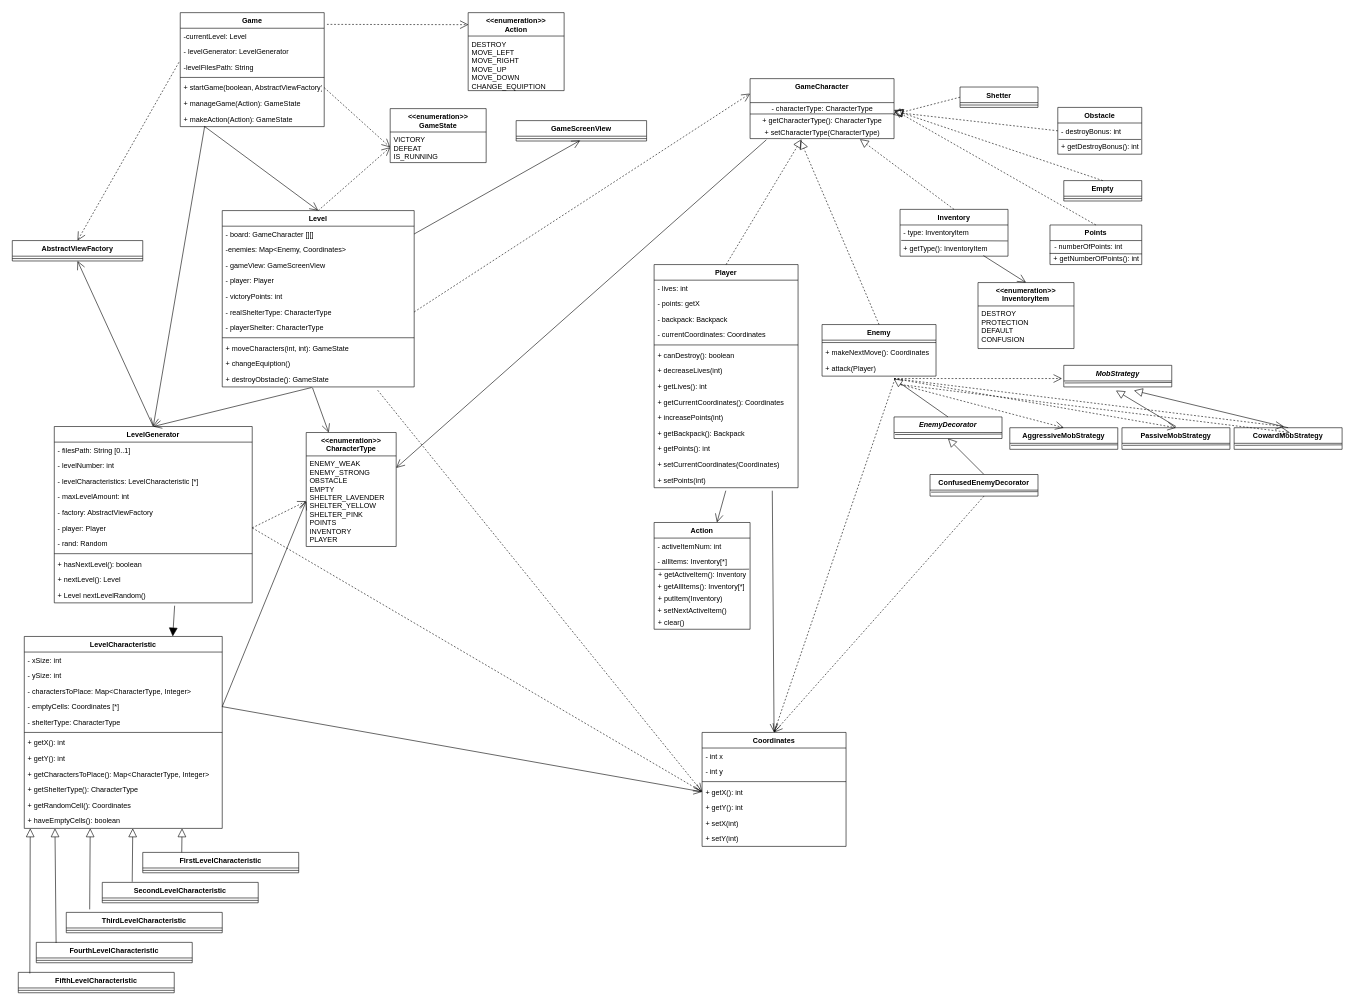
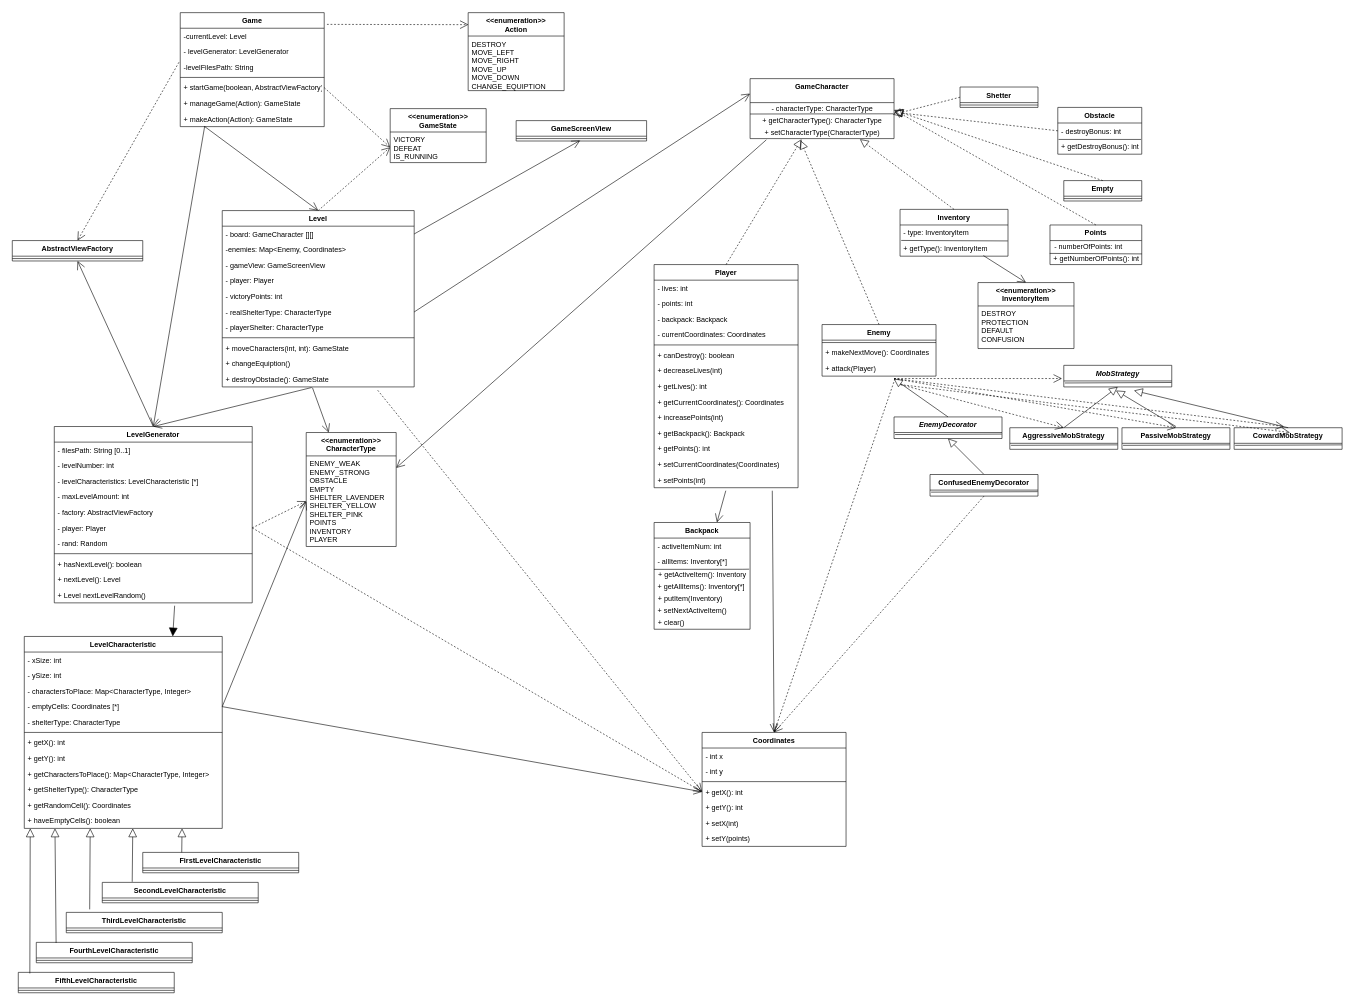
edge "- realShelterType: CharacterType" -> "GameCharacter": style dashed -> solid
node "- points: getX": label "- points: getX" -> "- points: int"
edge "AggressiveMobStrategy" -> "MobStrategy": added
node "Action": label "Action" -> "Backpack"
node "+ setY(int)": label "+ setY(int)" -> "+ setY(points)"
